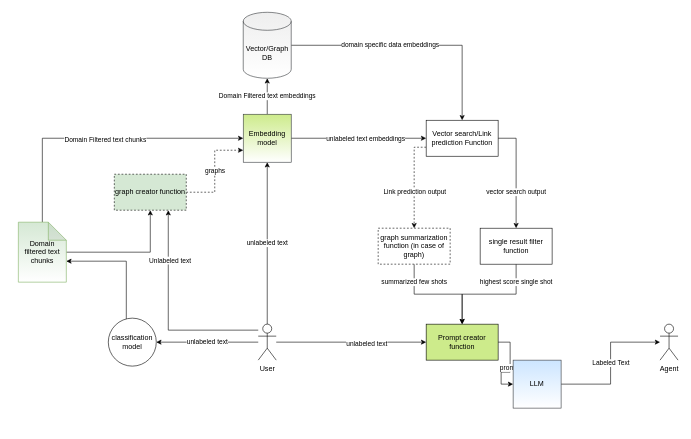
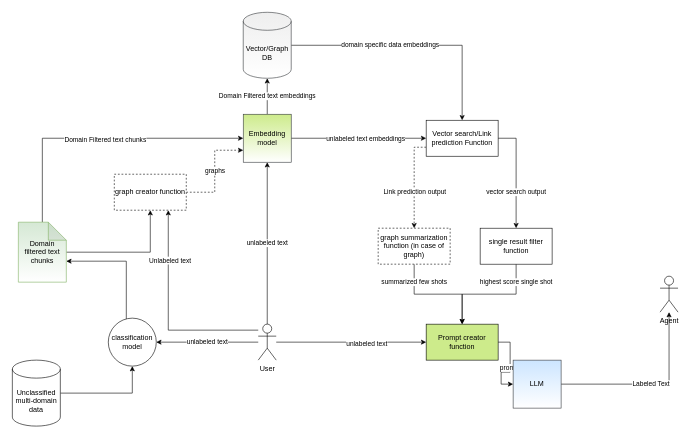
node "graph creator function": fillcolor #d5e8d4 -> #ffffff
node "Agent": moved (669, 342) -> (669, 294)
node "Unclassified multi-domain data": added
edge "Unclassified multi-domain data" -> "classification model": added
